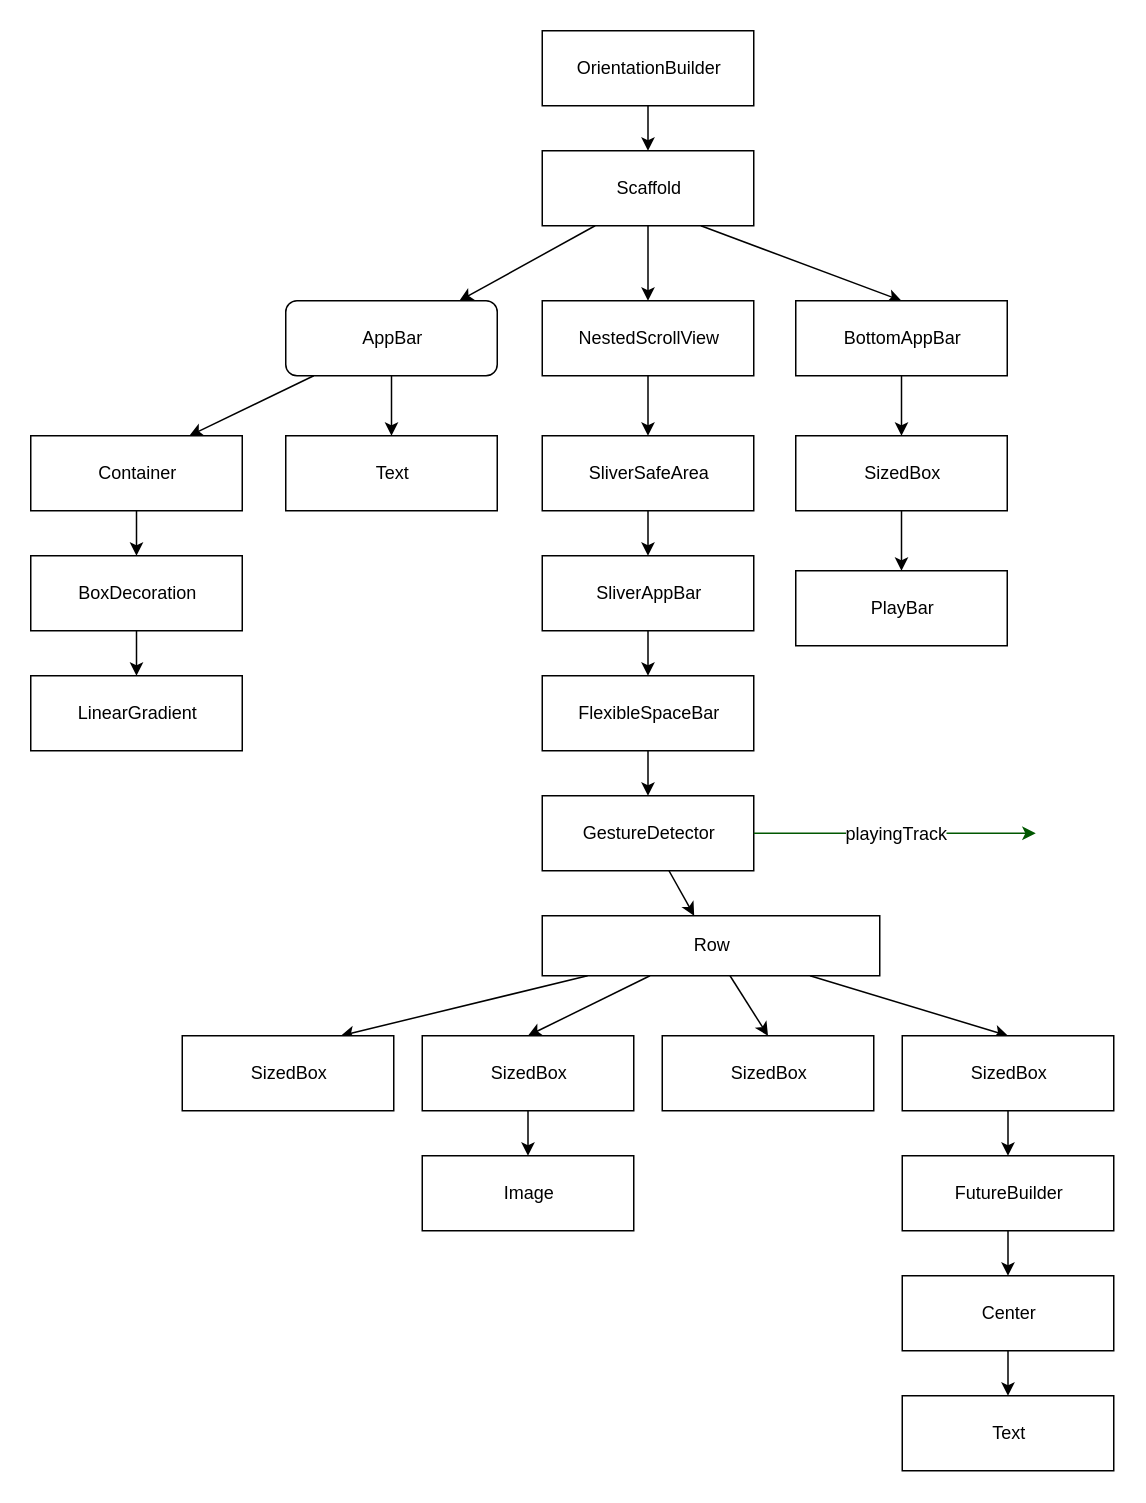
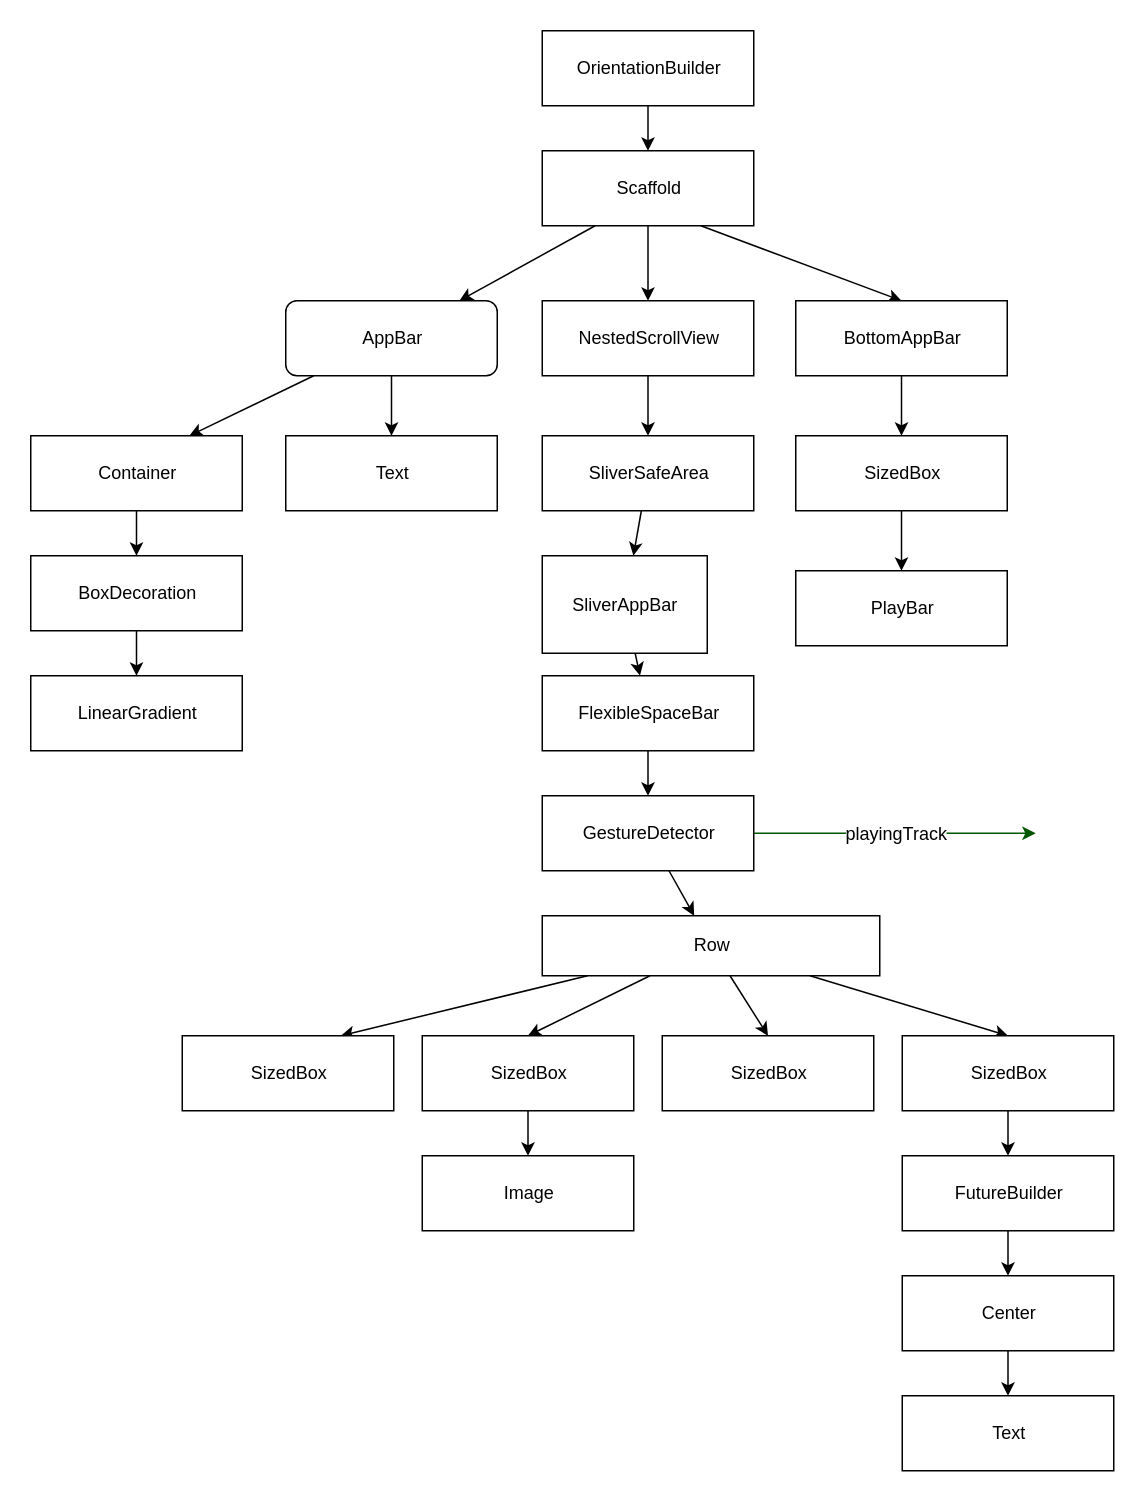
node "SliverAppBar": size 212x75 -> 165x98
